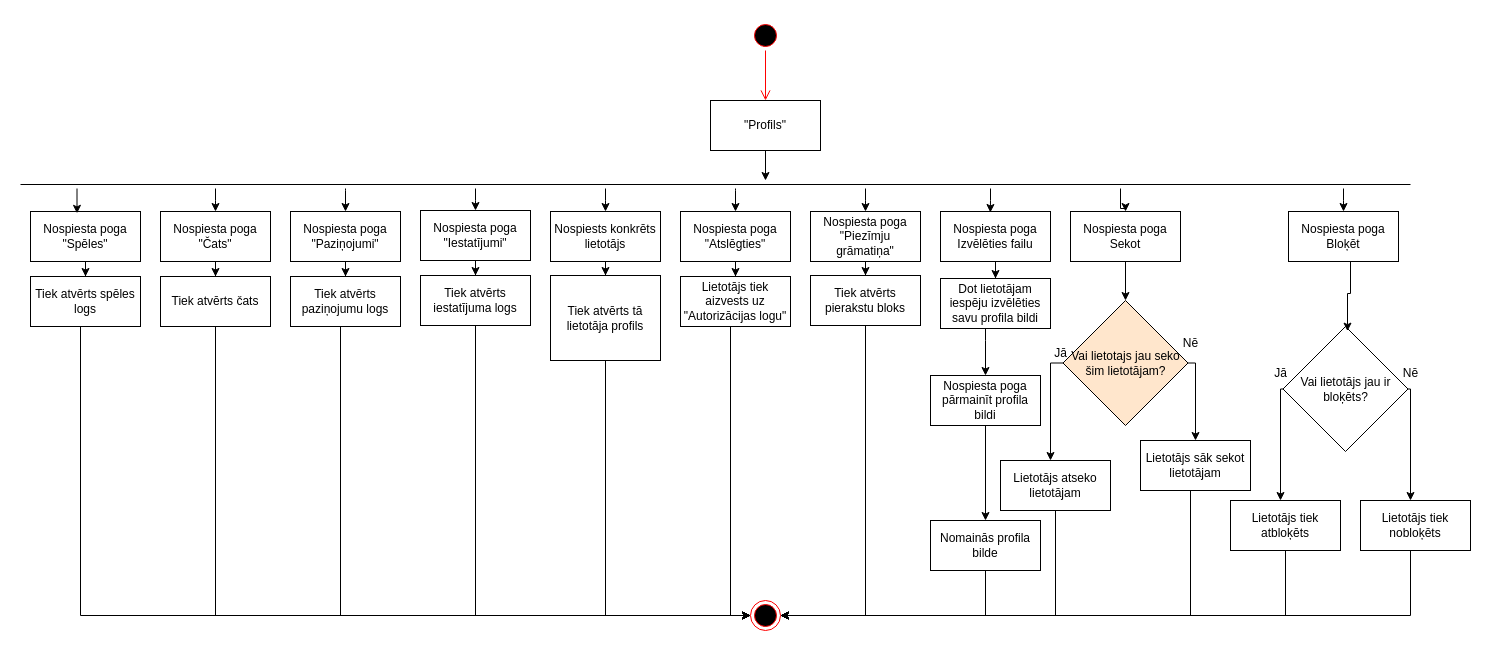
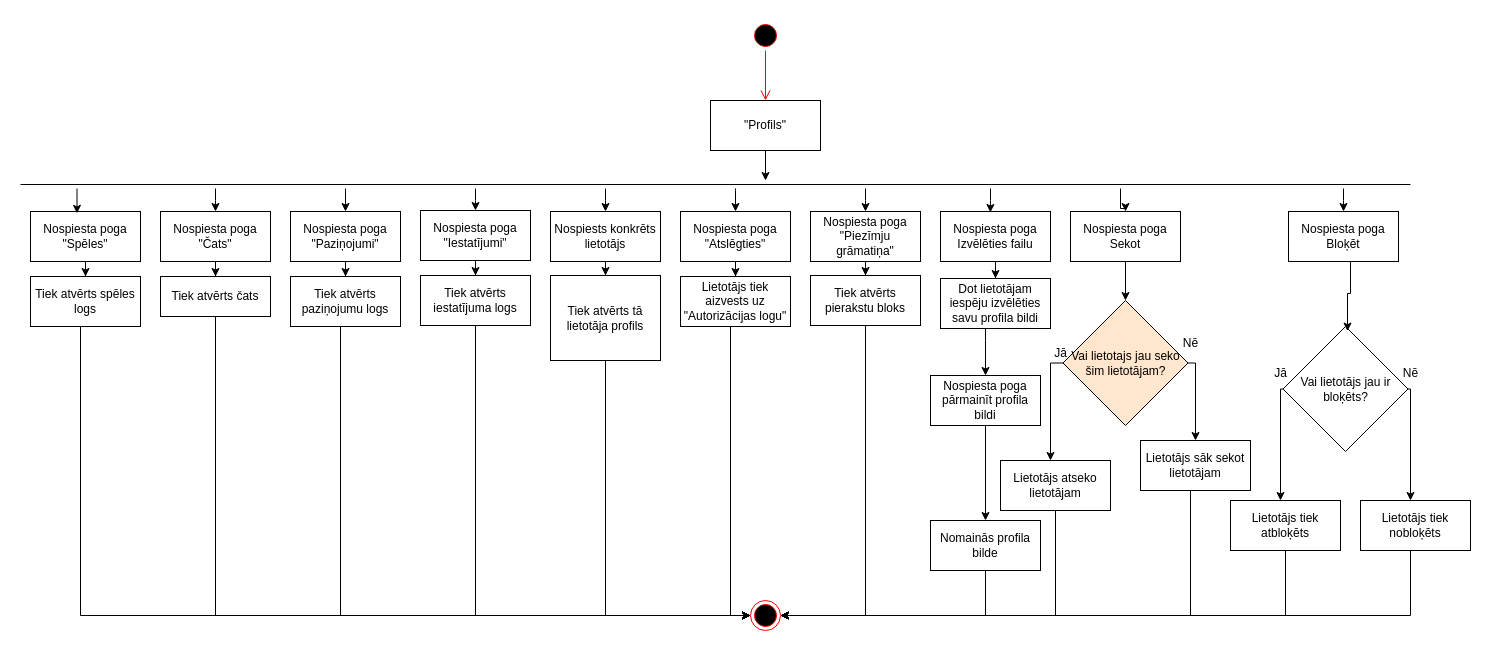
node "Tiek atvērts čats": size 110x50 -> 110x40
